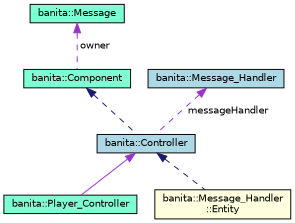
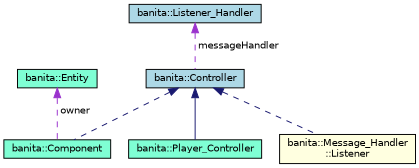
node "banita::Message": label "banita::Message" -> "banita::Entity"
node "banita::Message_Handler": label "banita::Message_Handler" -> "banita::Listener_Handler"
edge "banita::Controller" -> "banita::Component": reversed
edge "banita::Player_Controller" -> "banita::Controller": color darkorchid3 -> midnightblue
node "banita::Message_Handler ::Entity": label "banita::Message_Handler ::Entity" -> "banita::Message_Handler ::Listener"
